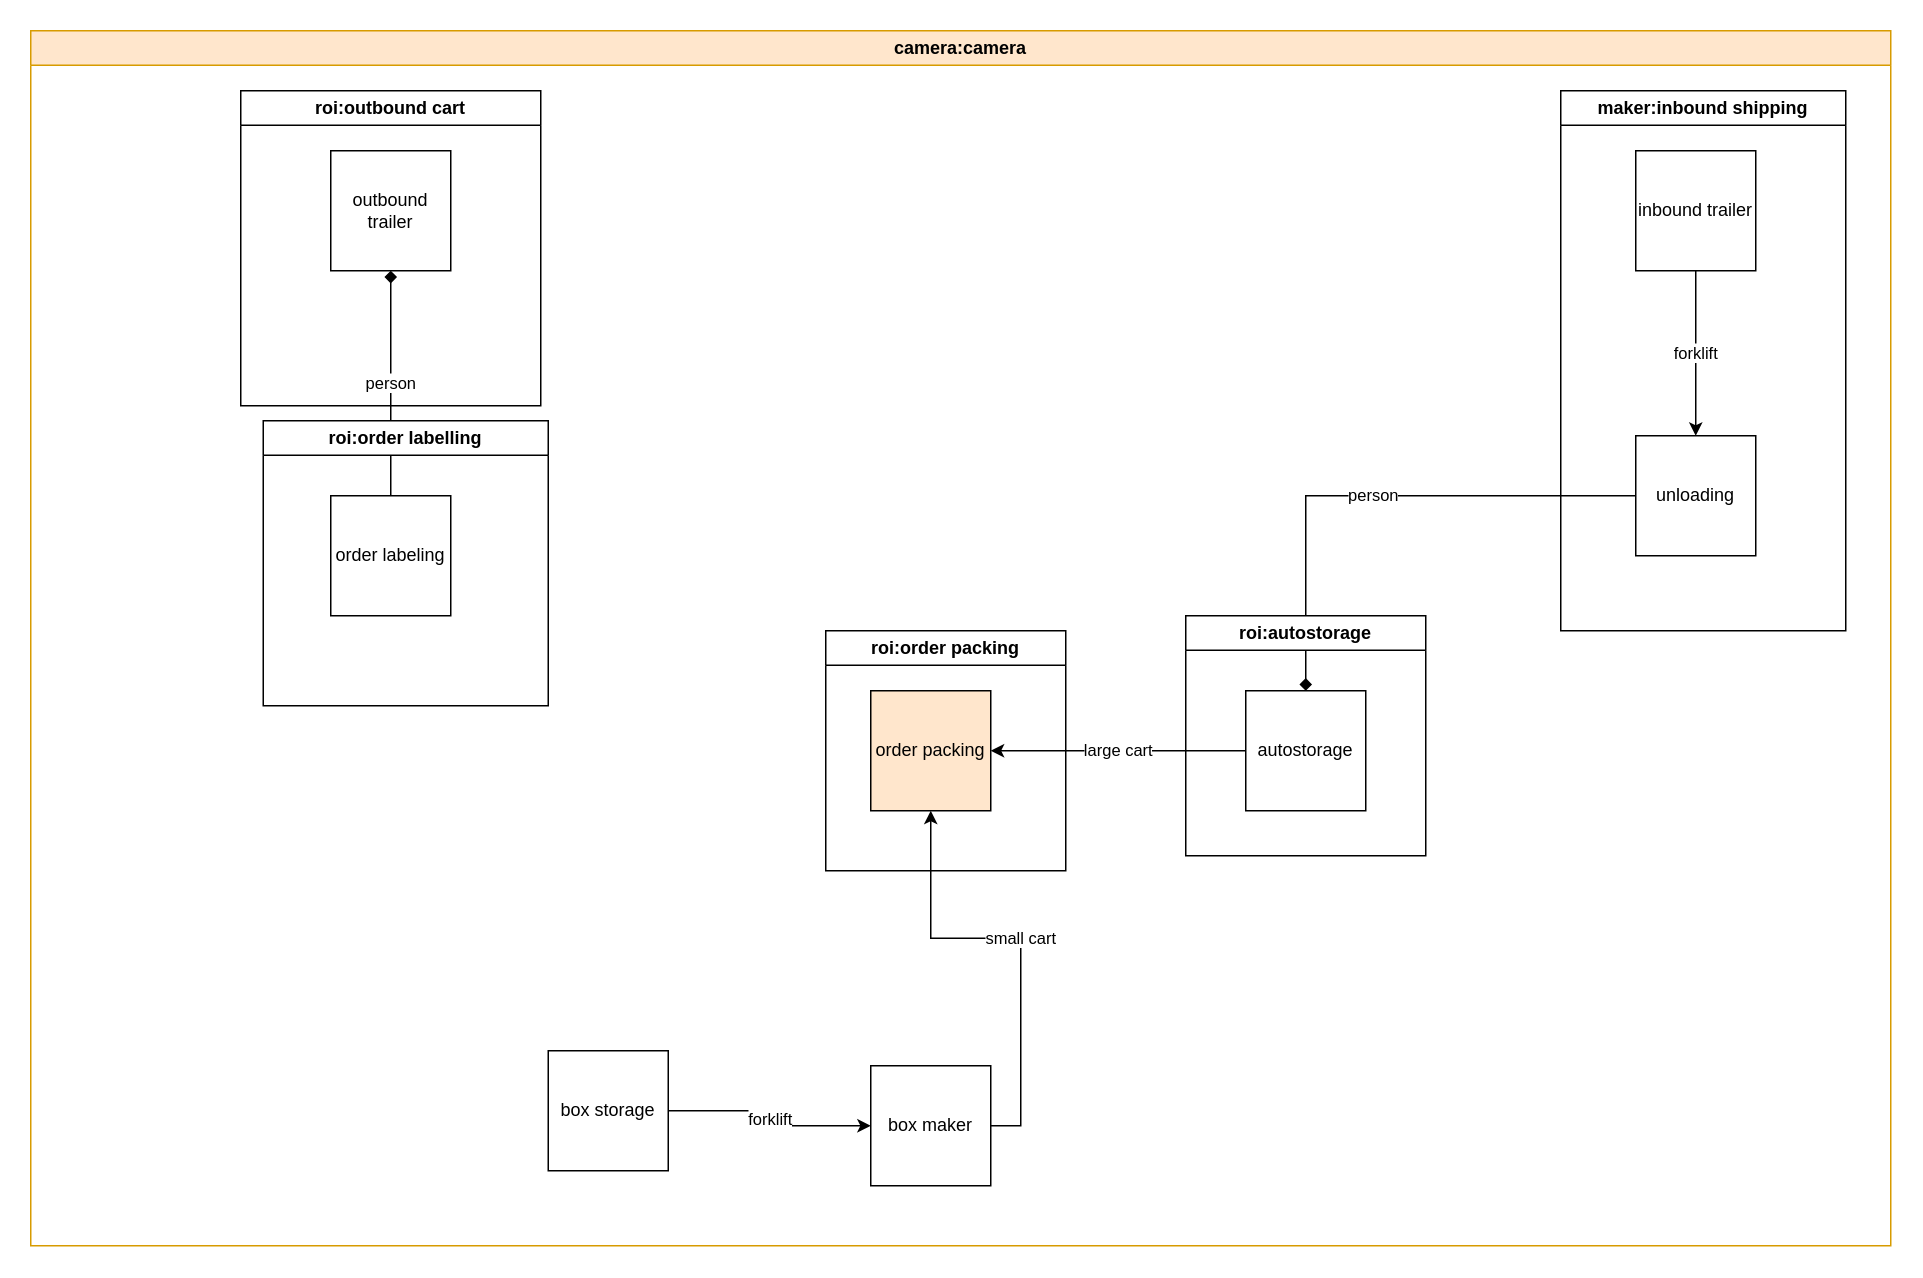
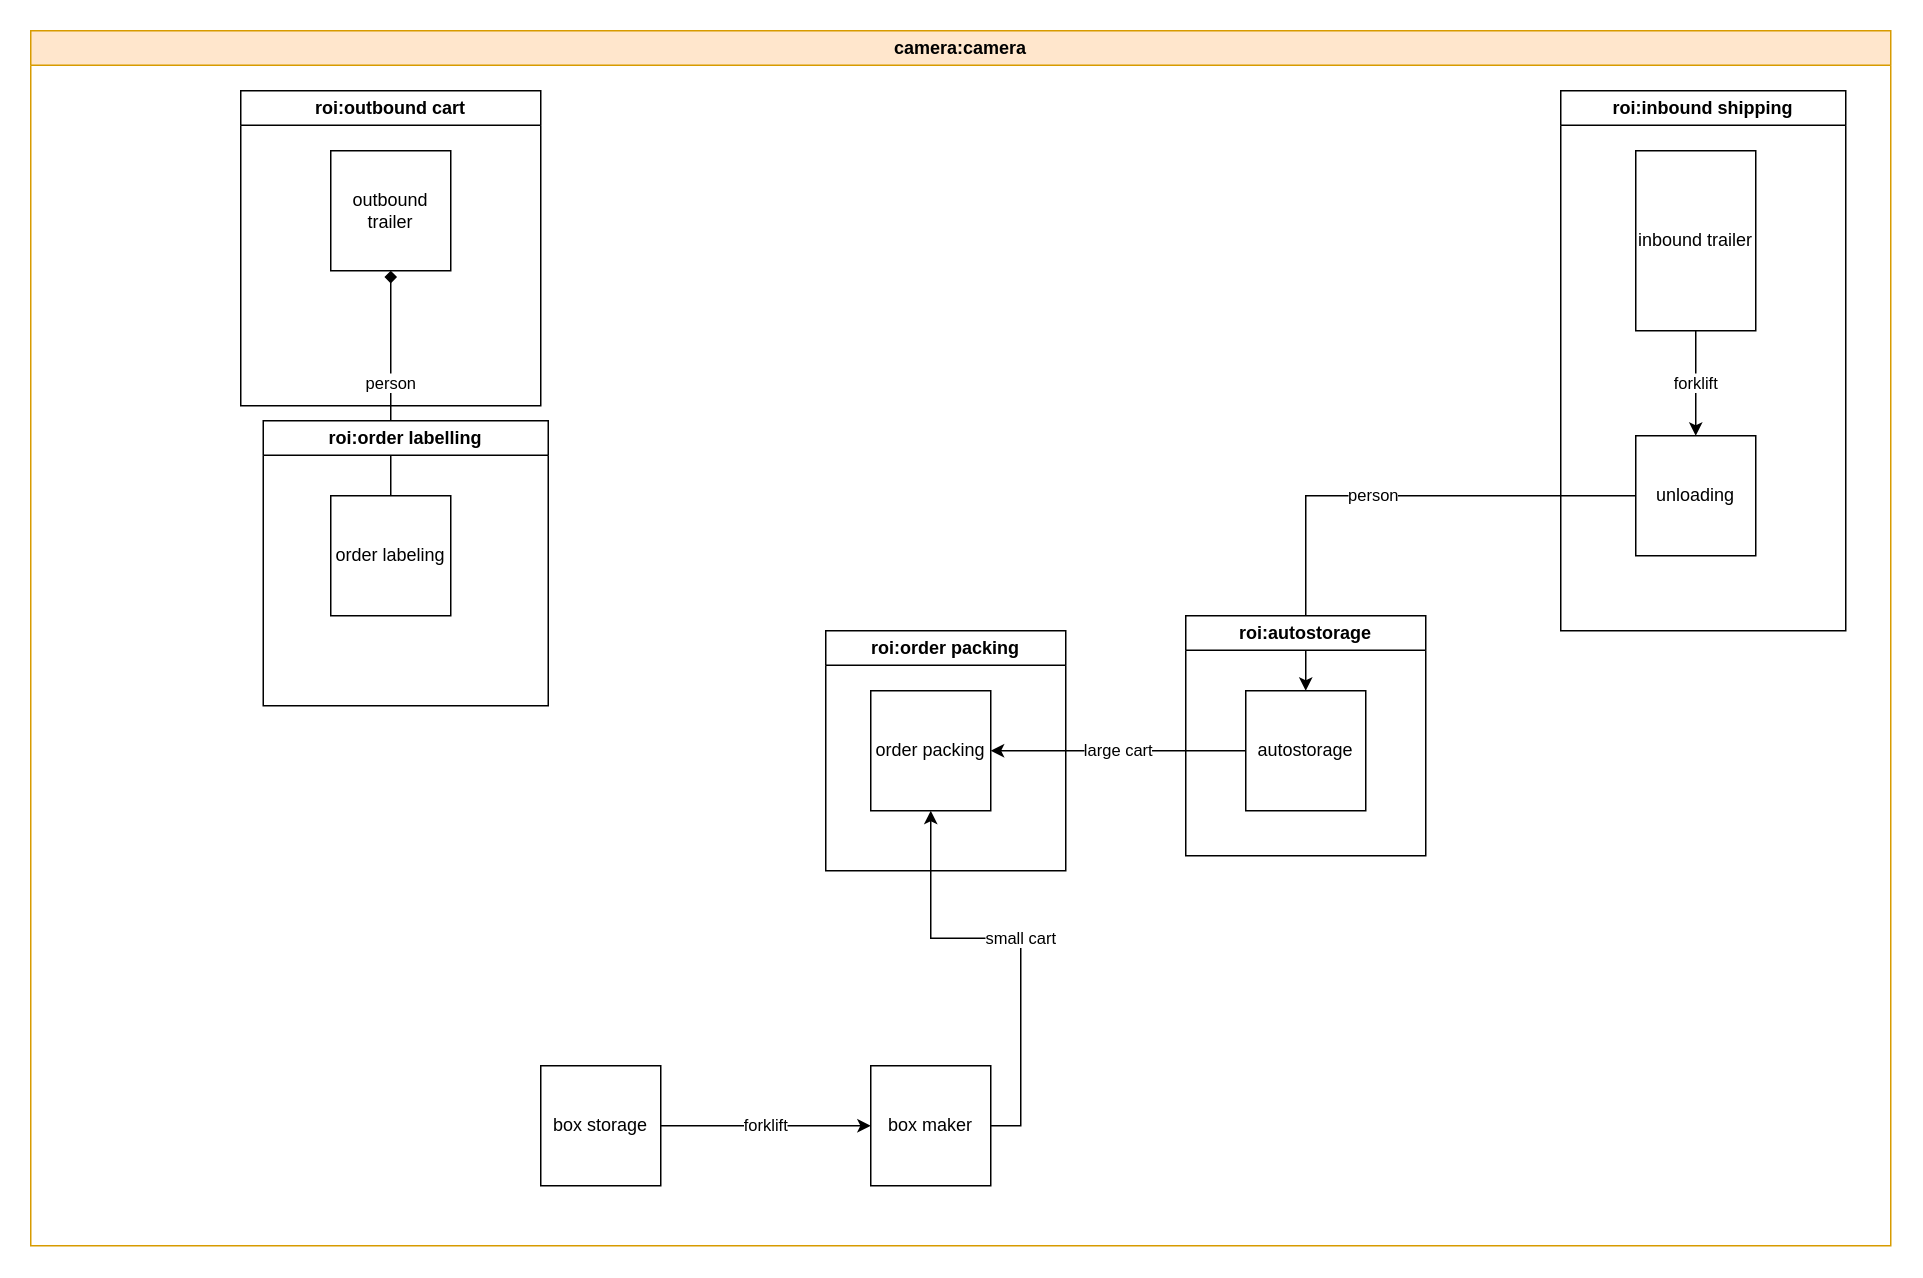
node "maker:inbound shipping": label "maker:inbound shipping" -> "roi:inbound shipping"
node "inbound trailer": size 120x120 -> 120x180
edge "unloading" -> "autostorage": arrowhead diamond -> classic
node "order packing": fillcolor #ffe6cc -> #ffffff
node "box storage": moved (608, 1111) -> (601, 1126)
